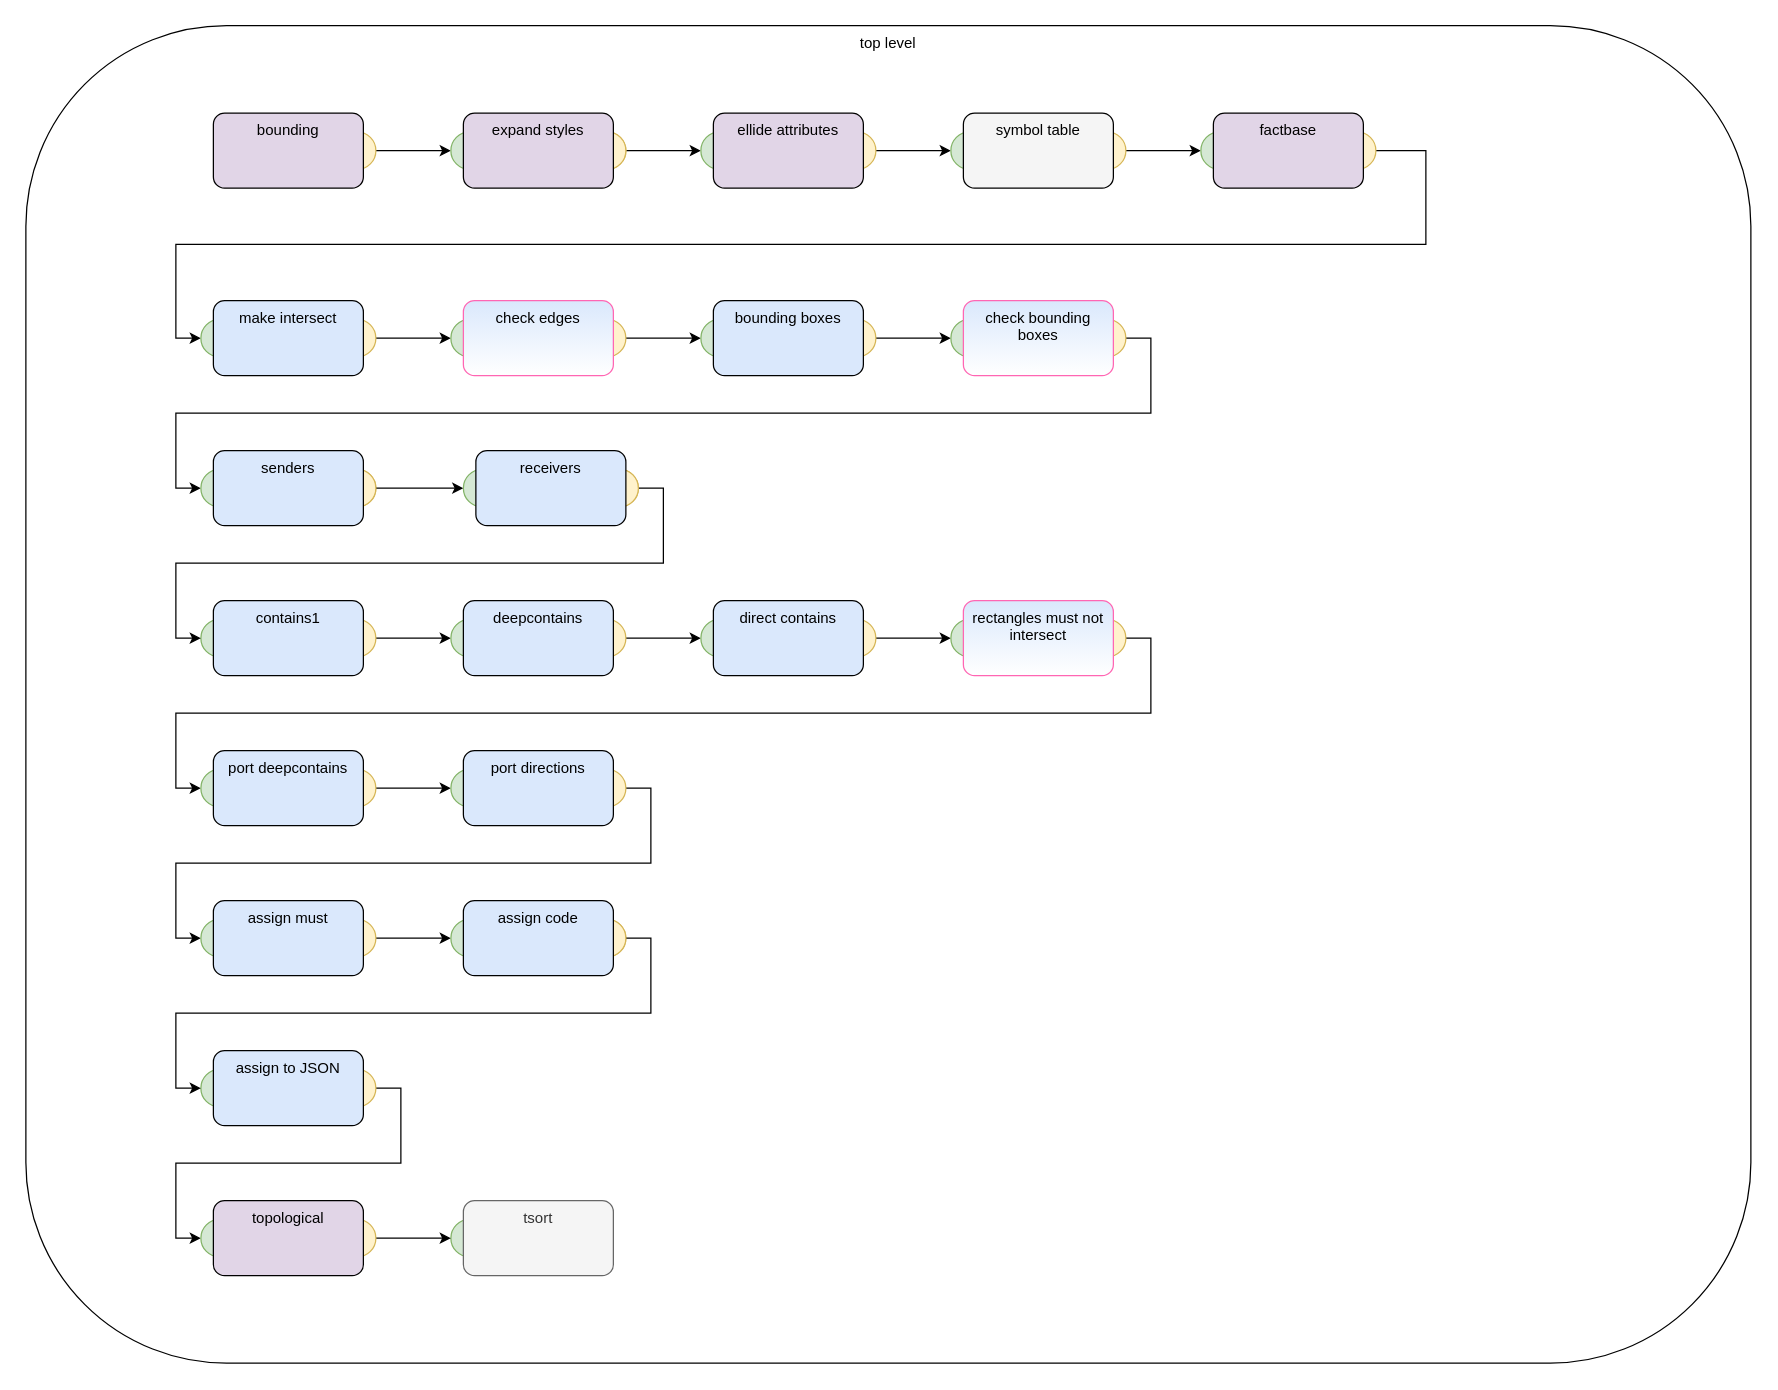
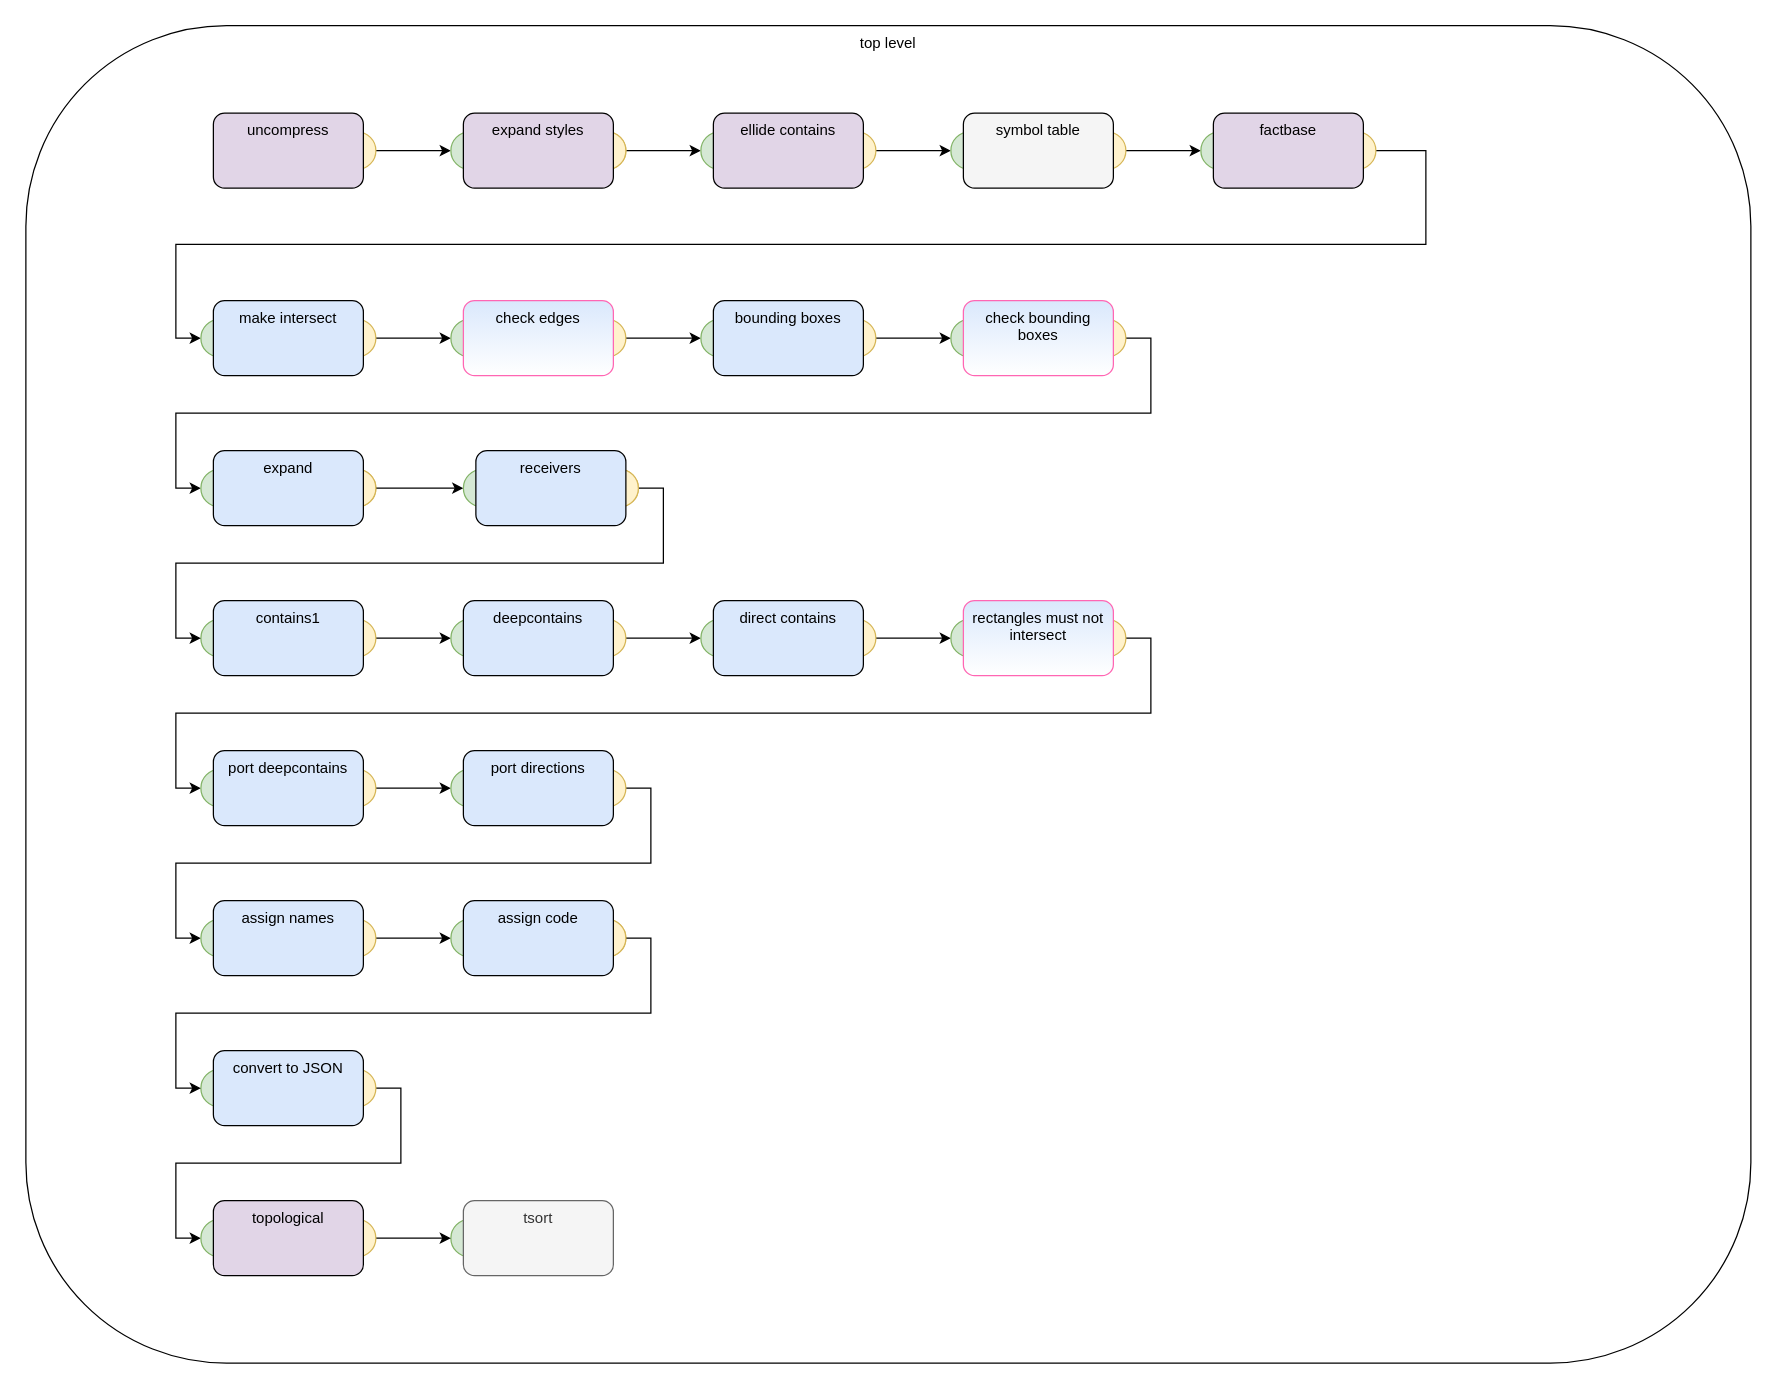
node "bounding": label "bounding" -> "uncompress"
node "ellide attributes": label "ellide attributes" -> "ellide contains"
node "senders": label "senders" -> "expand"
node "assign must": label "assign must" -> "assign names"
node "assign to JSON": label "assign to JSON" -> "convert to JSON"
